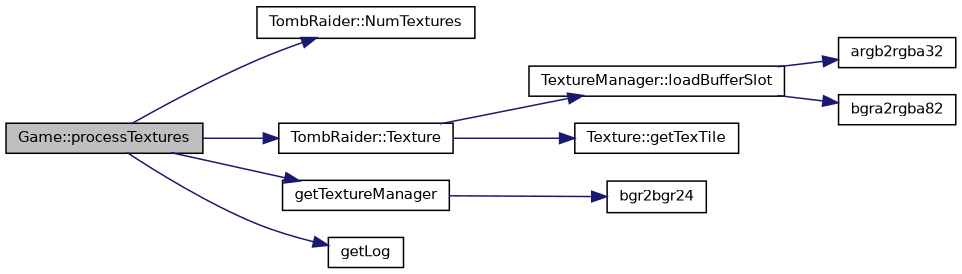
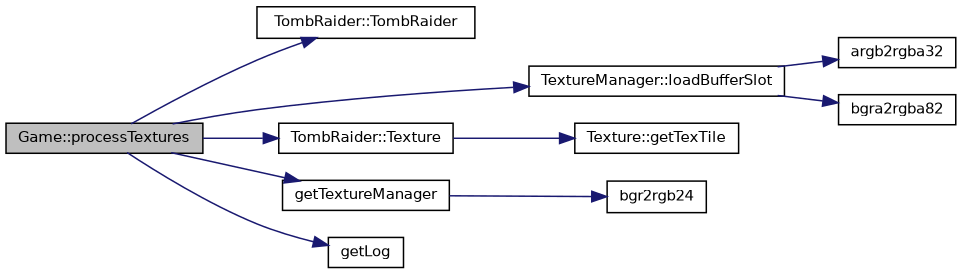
node "TombRaider::NumTextures": label "TombRaider::NumTextures" -> "TombRaider::TombRaider"
edge "TombRaider::Texture" -> "TextureManager::loadBufferSlot": now "Game::processTextures" -> "TextureManager::loadBufferSlot"
node "bgr2bgr24": label "bgr2bgr24" -> "bgr2rgb24"
